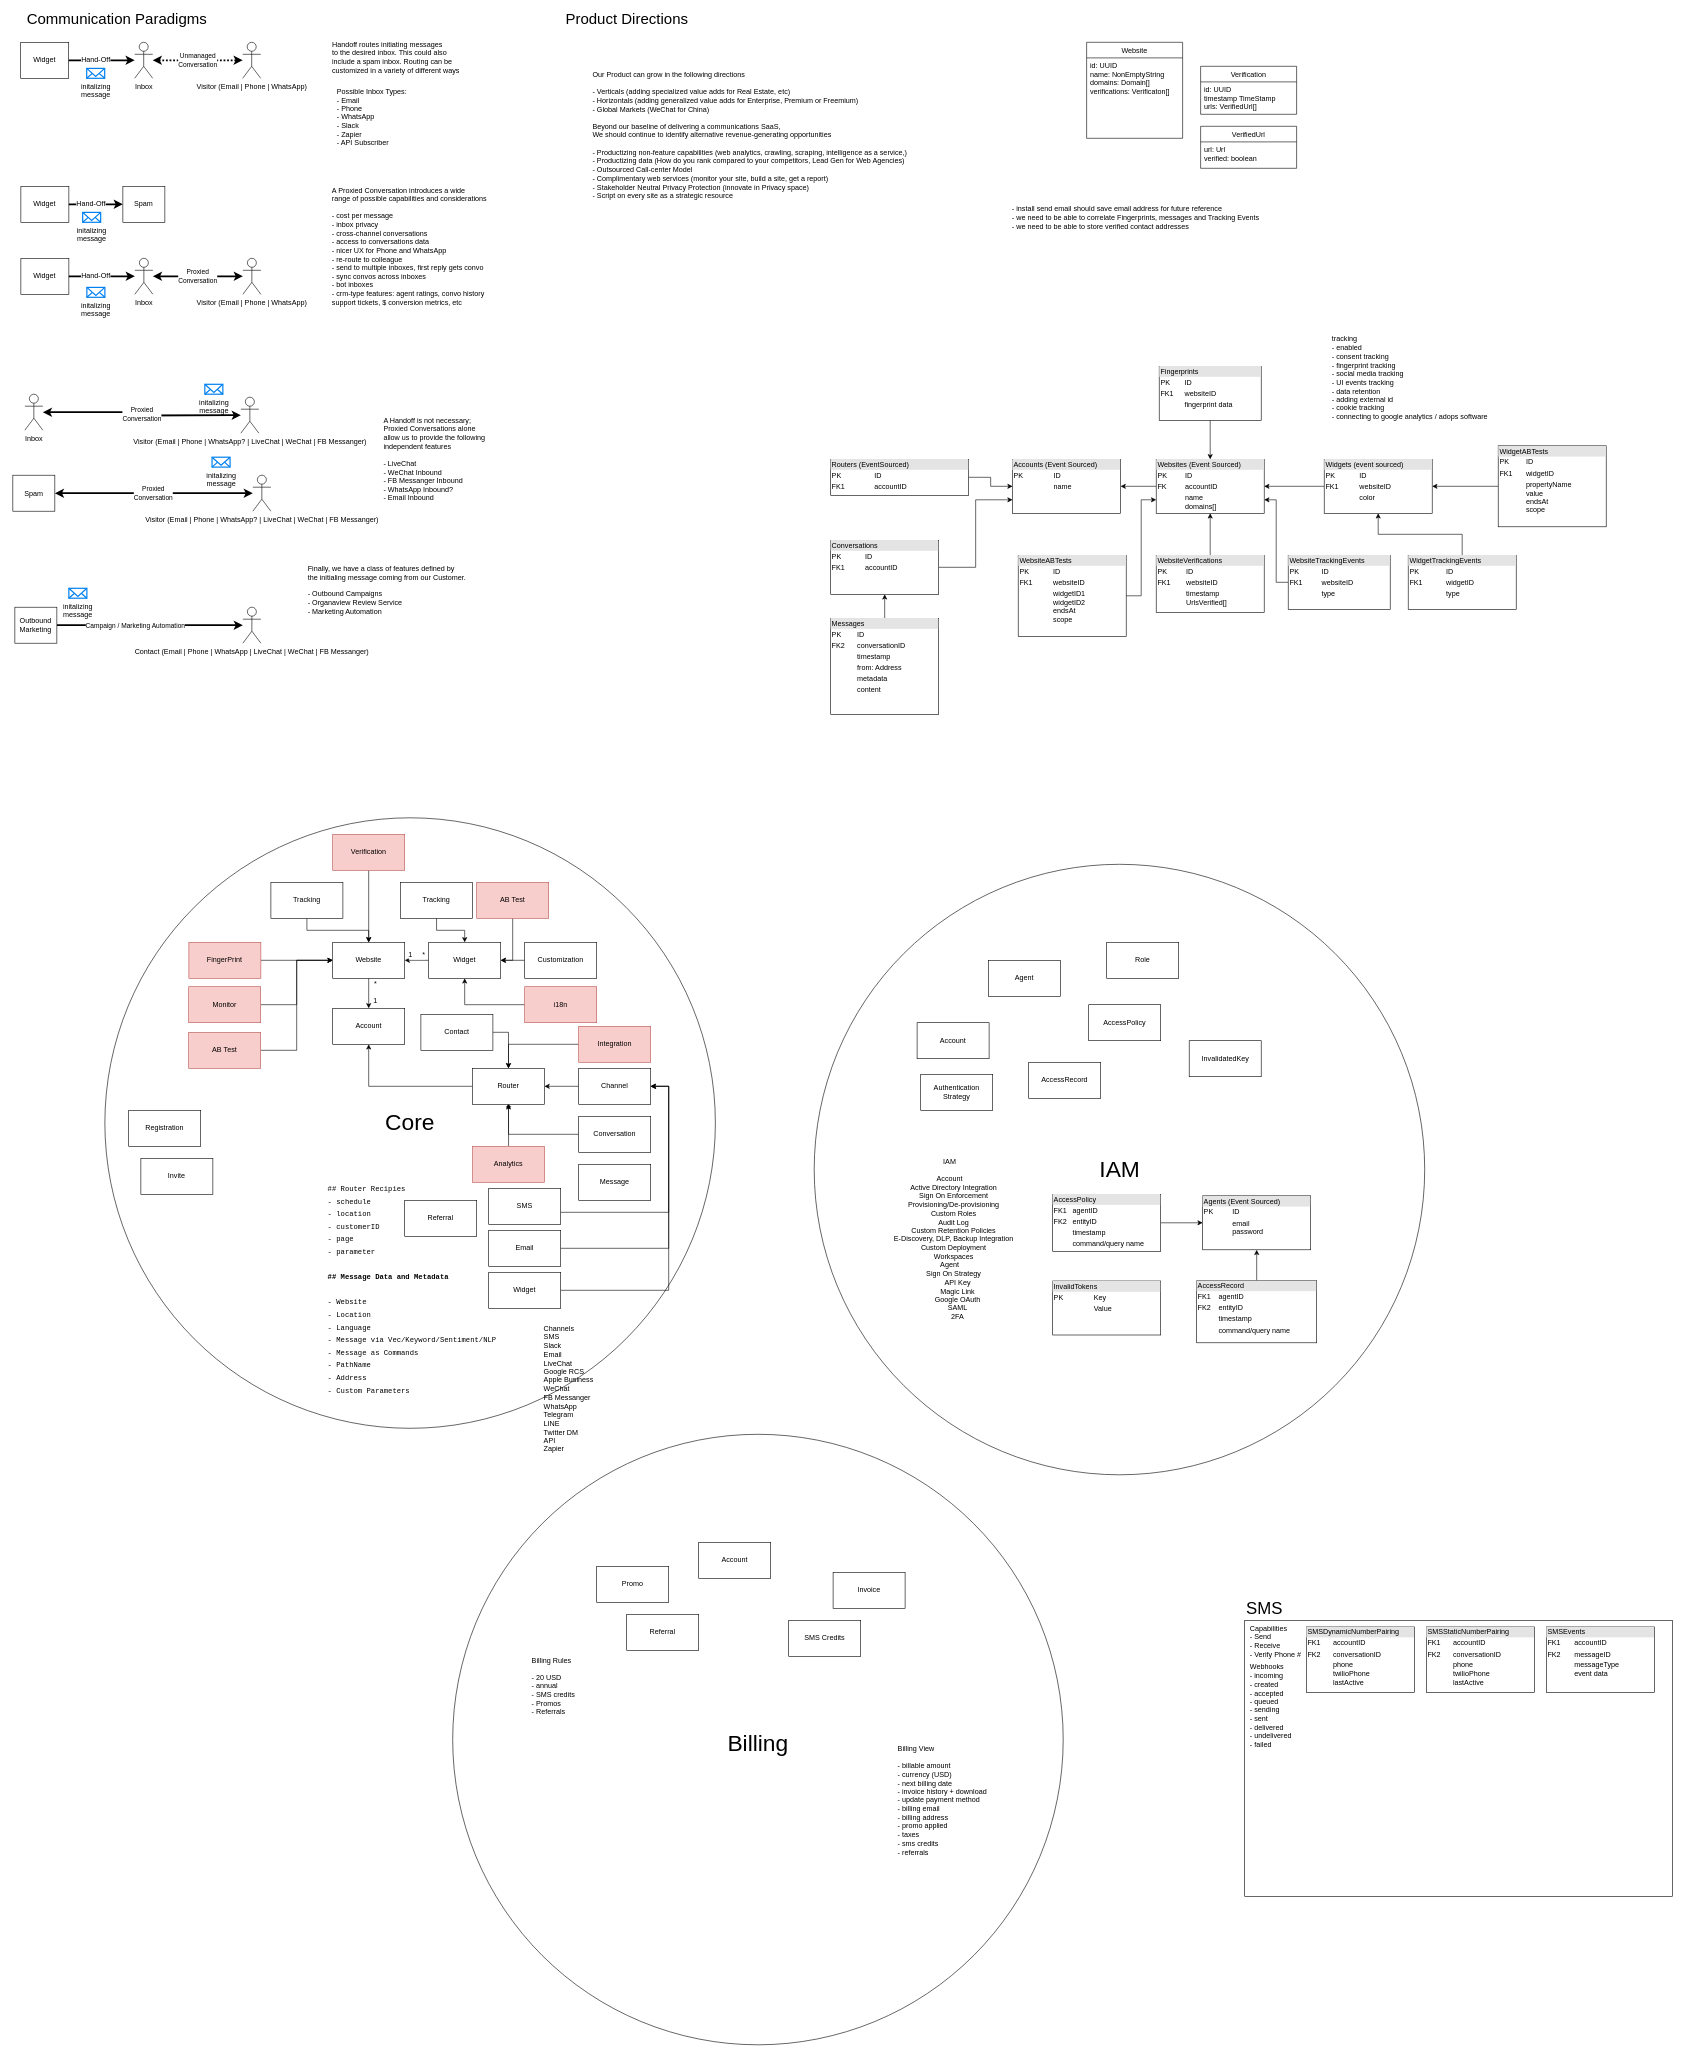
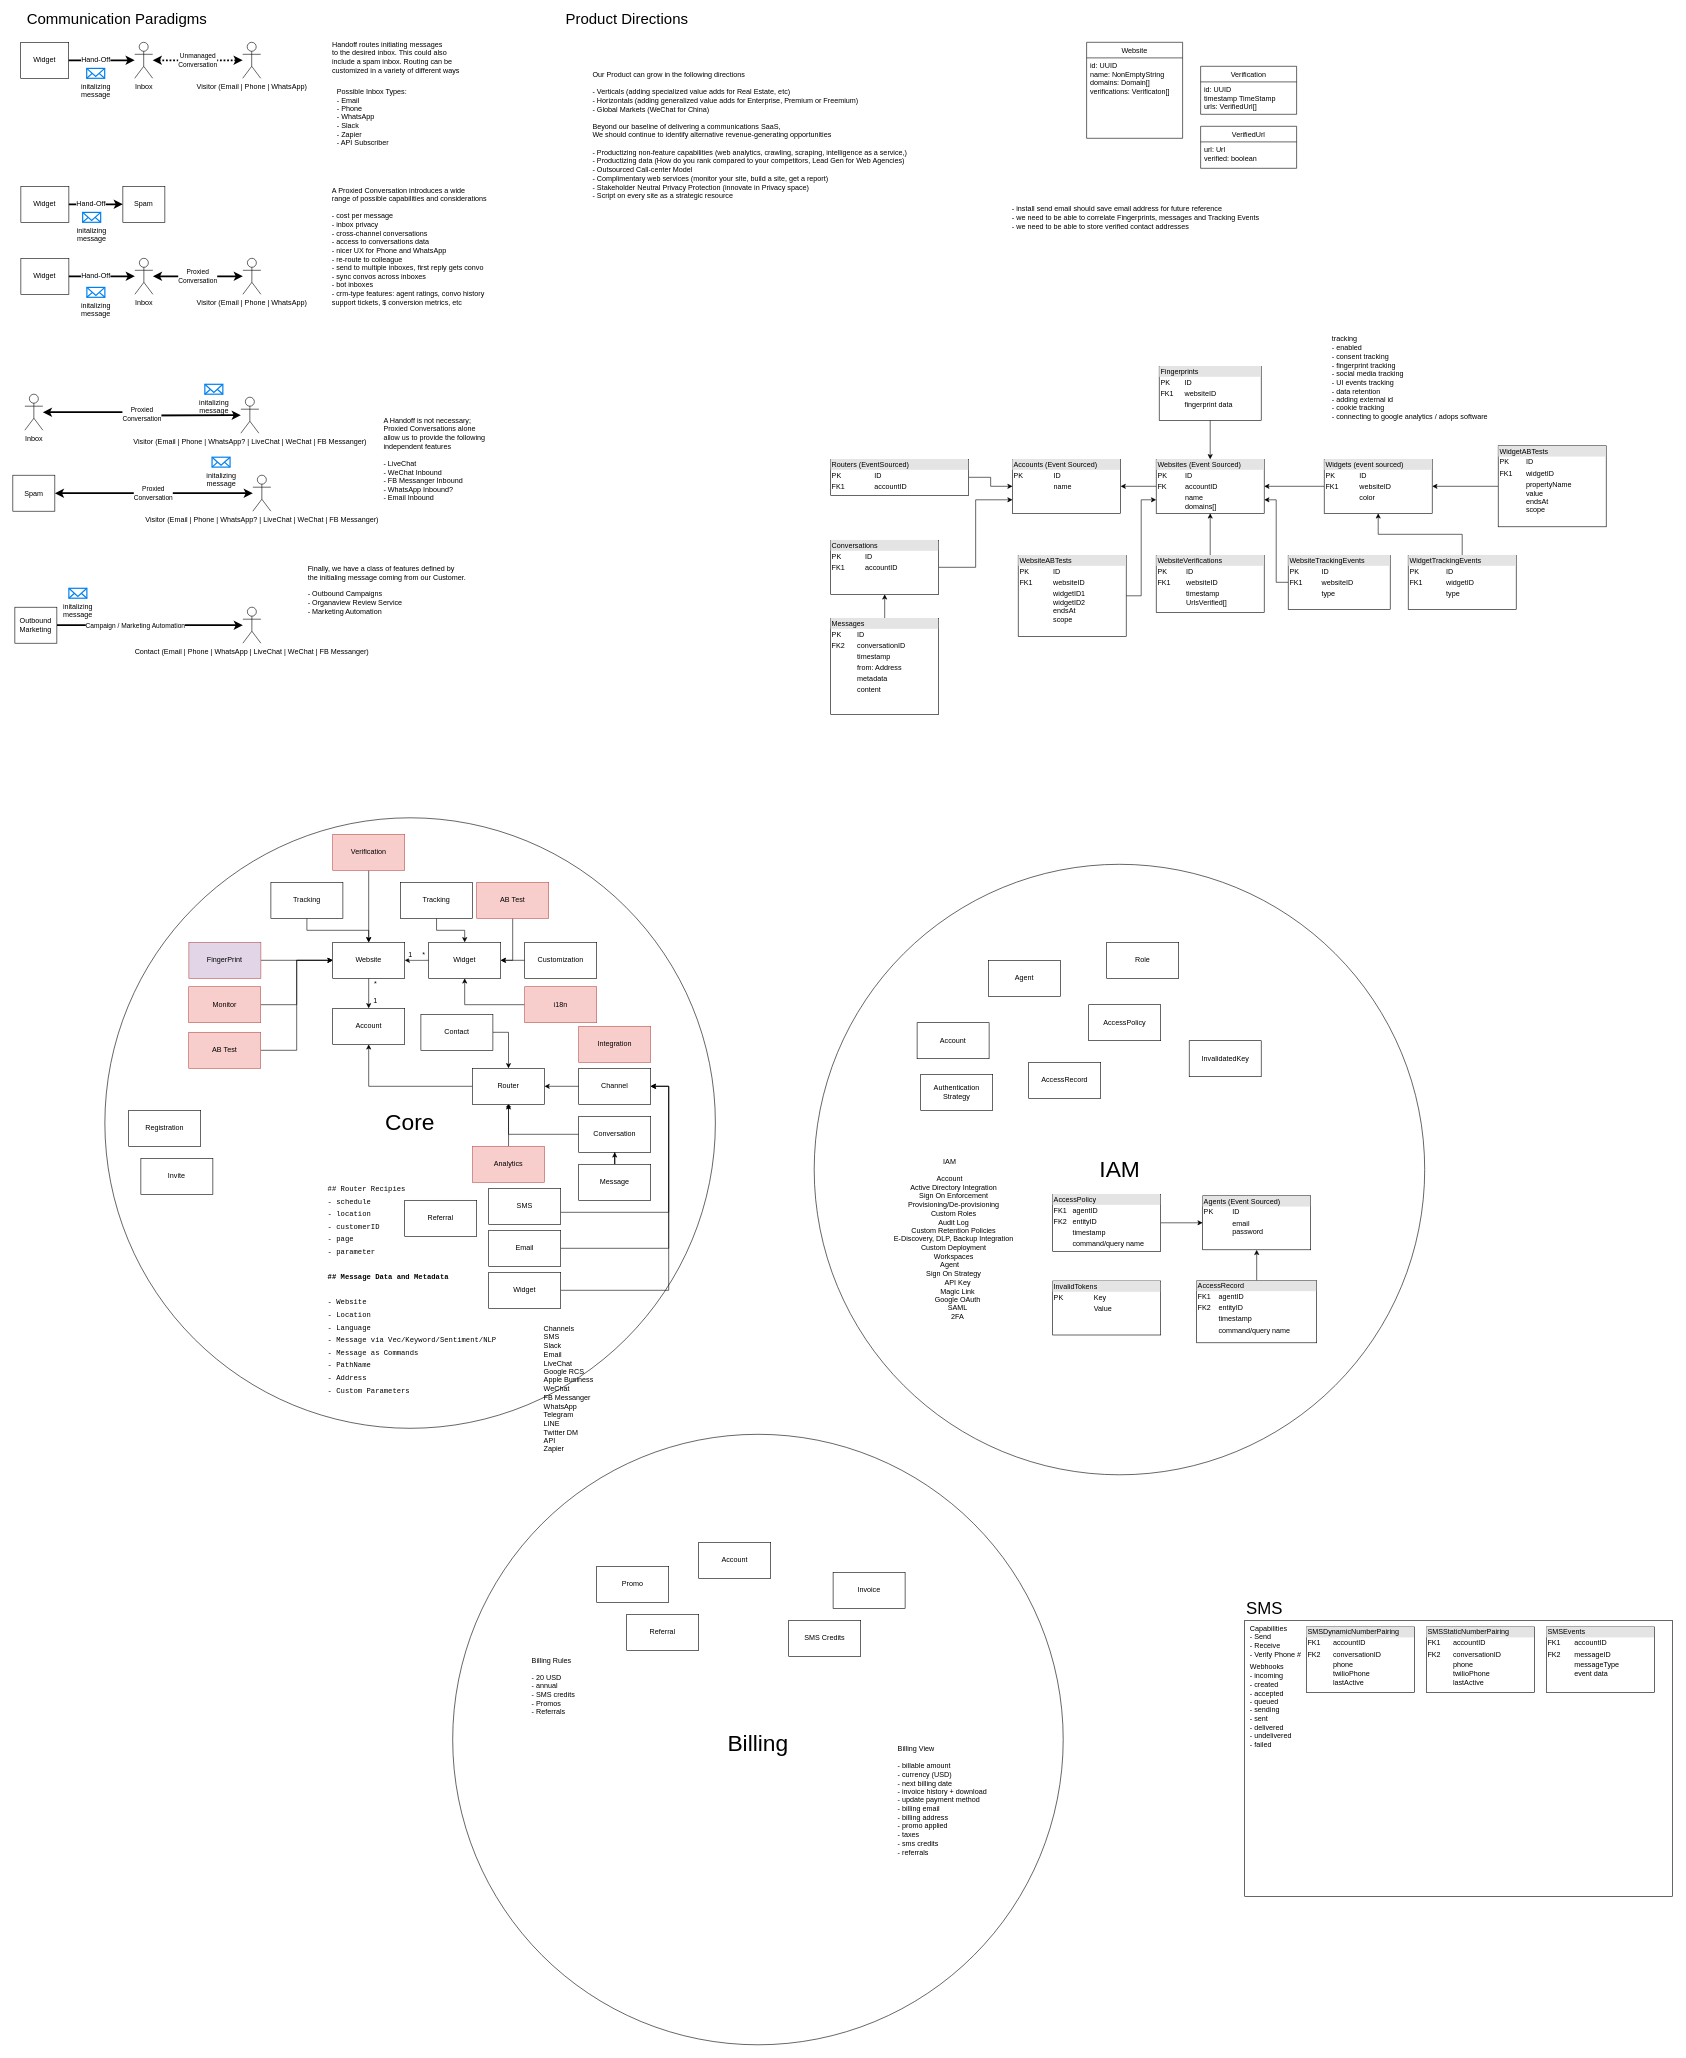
node "FingerPrint": fillcolor #f8cecc -> #e1d5e7
edge "Integration" -> "Router": removed
edge "Message" -> "Conversation": added
